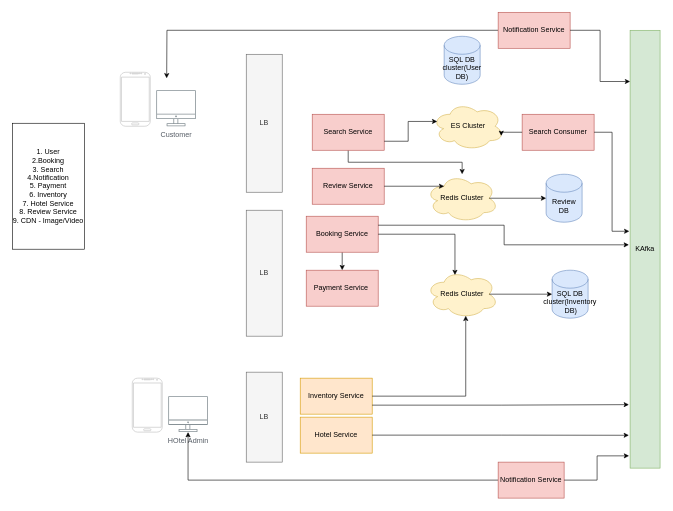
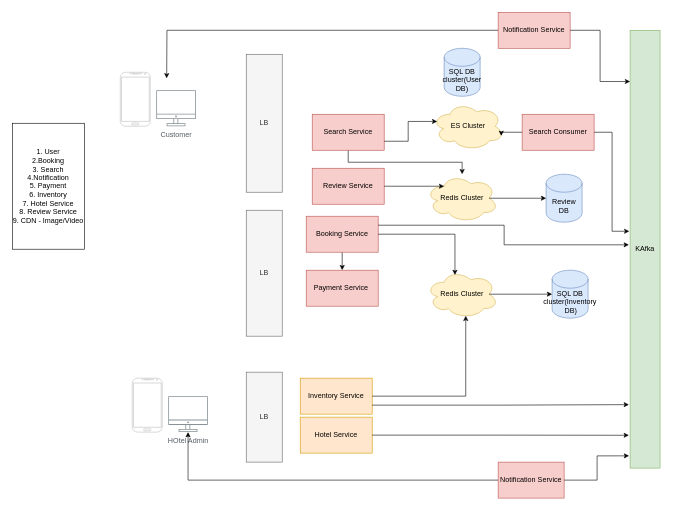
node "SQL DB cluster(User DB)": moved (462, 60) -> (462, 72)
